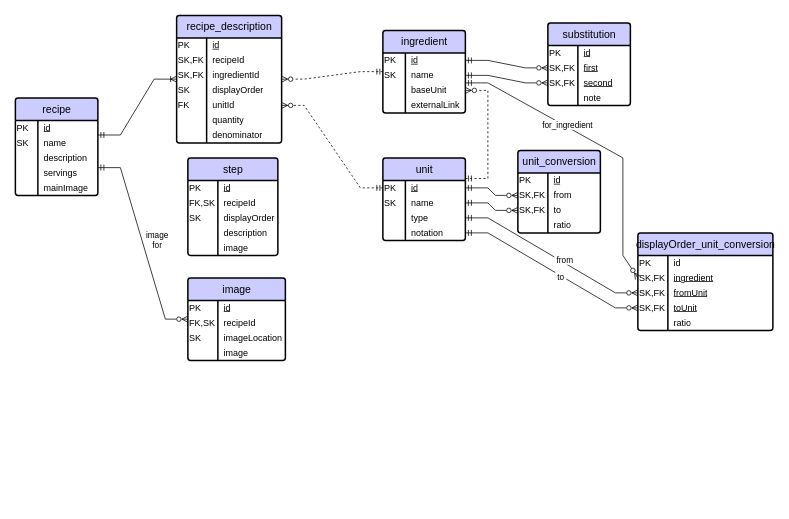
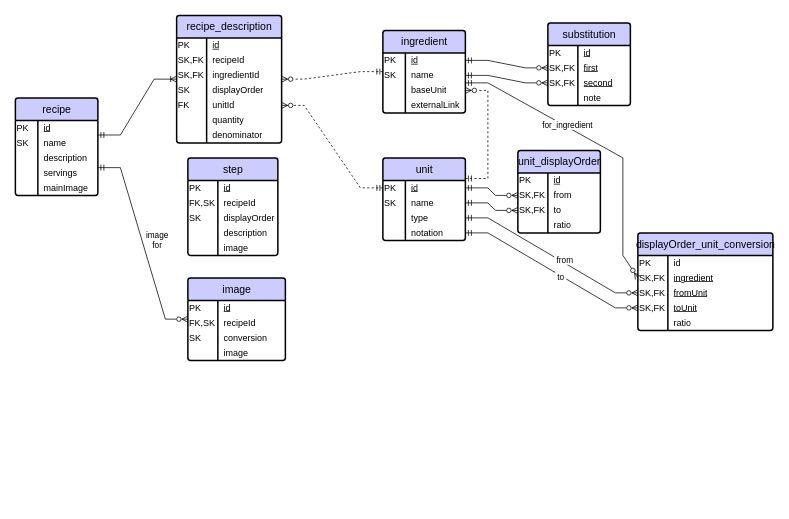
node "unit_conversion": label "unit_conversion" -> "unit_displayOrder"
node "imageLocation": label "imageLocation" -> "conversion"
